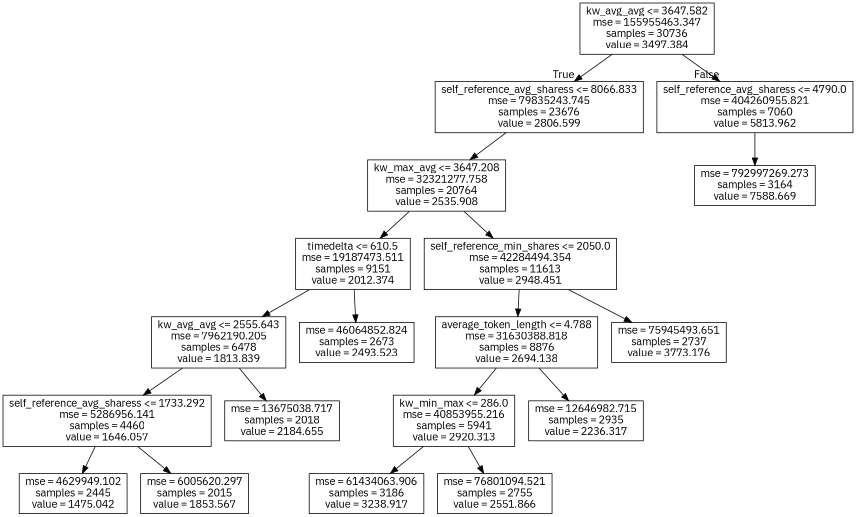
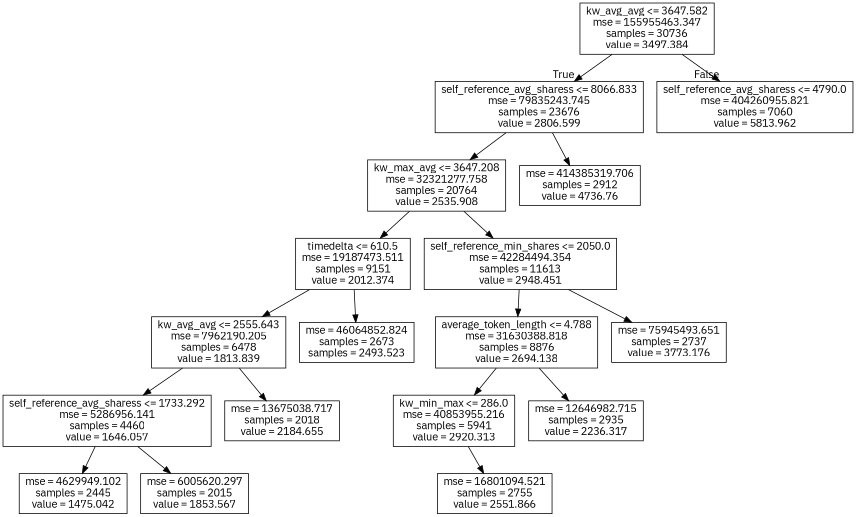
node "mse = 414385319.706 samples = 2912 value = 4736.76": added
node "mse = 792997269.273 samples = 3164 value = 7588.669": removed
node "mse = 46064852.824 samples = 2673 value = 2493.523": label "mse = 46064852.824 samples = 2673 value = 2493.523" -> "mse = 46064852.824 samples = 2673 samples = 2493.523"
node "mse = 61434063.906 samples = 3186 value = 3238.917": removed
node "mse = 76801094.521 samples = 2755 value = 2551.866": label "mse = 76801094.521 samples = 2755 value = 2551.866" -> "mse = 16801094.521 samples = 2755 value = 2551.866"
